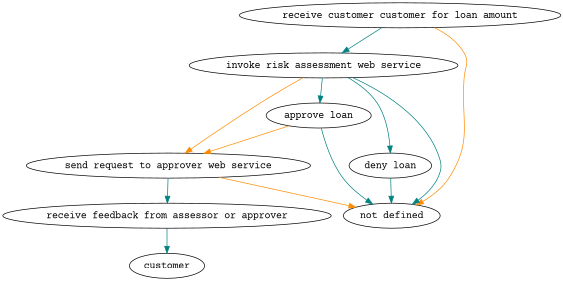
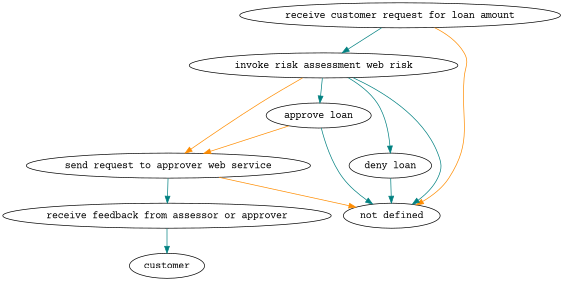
node "receive customer customer for loan amount": label "receive customer customer for loan amount" -> "receive customer request for loan amount"
node "invoke risk assessment web service": label "invoke risk assessment web service" -> "invoke risk assessment web risk"
